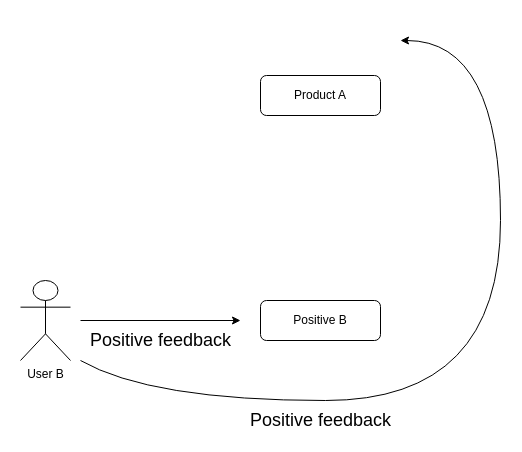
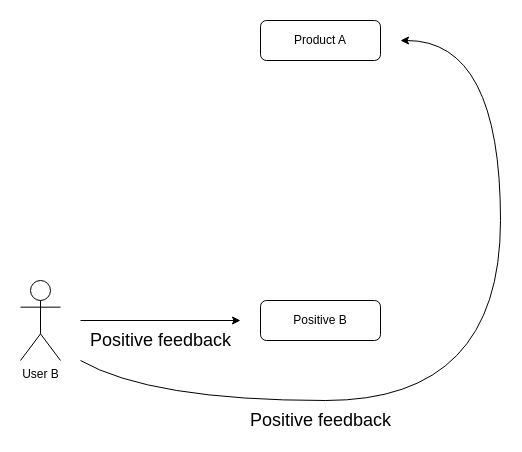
node "Product A": moved (321, 96) -> (321, 41)
node "User B": size 50x80 -> 40x80
